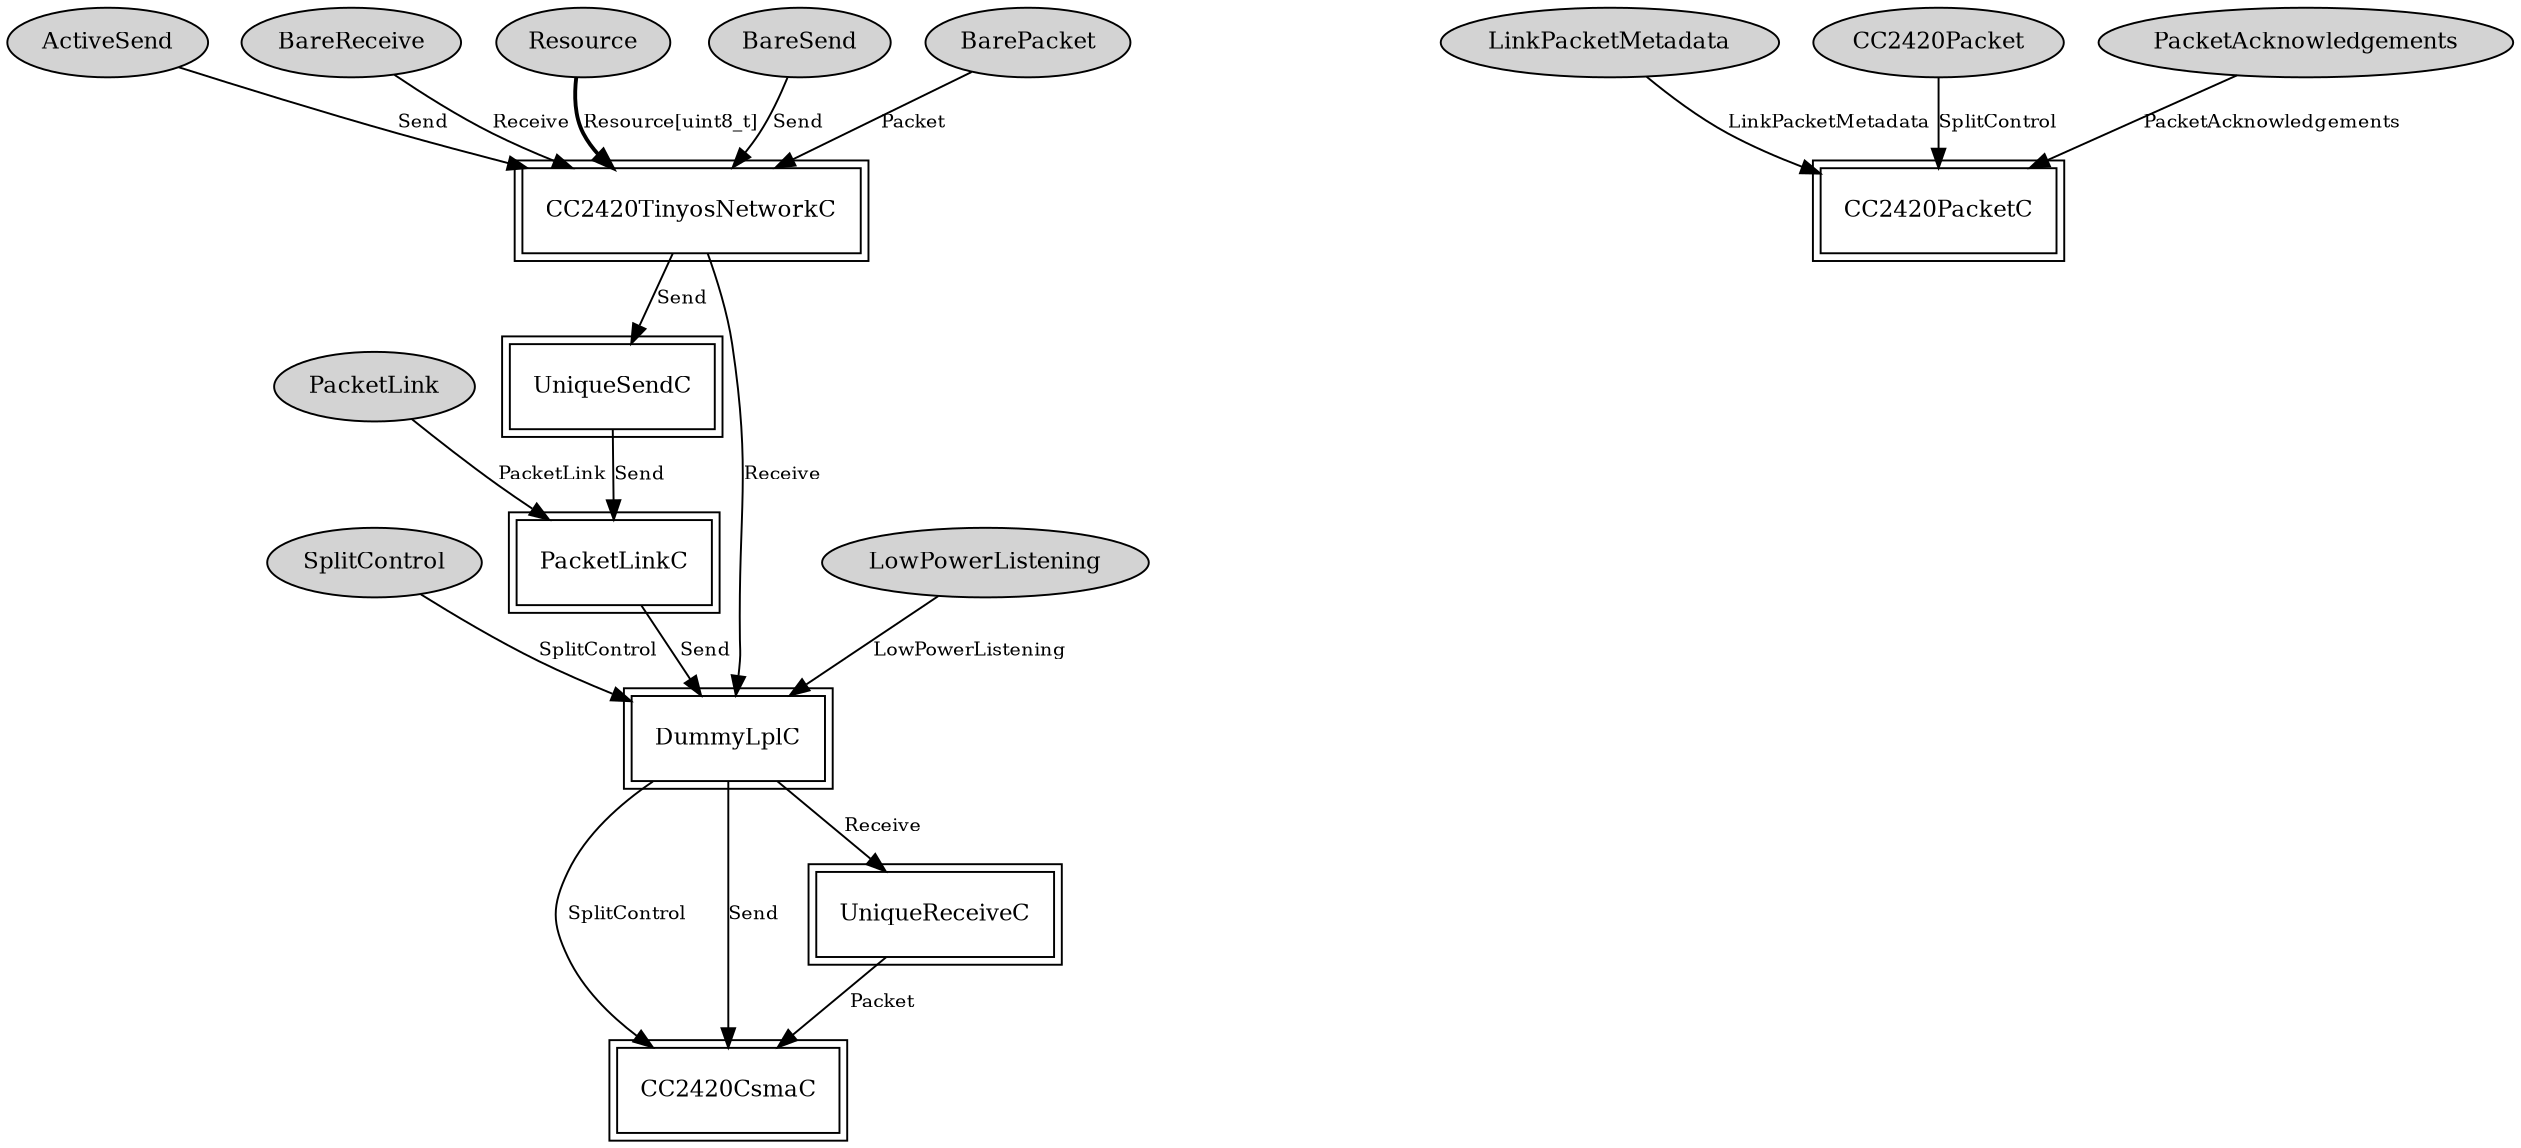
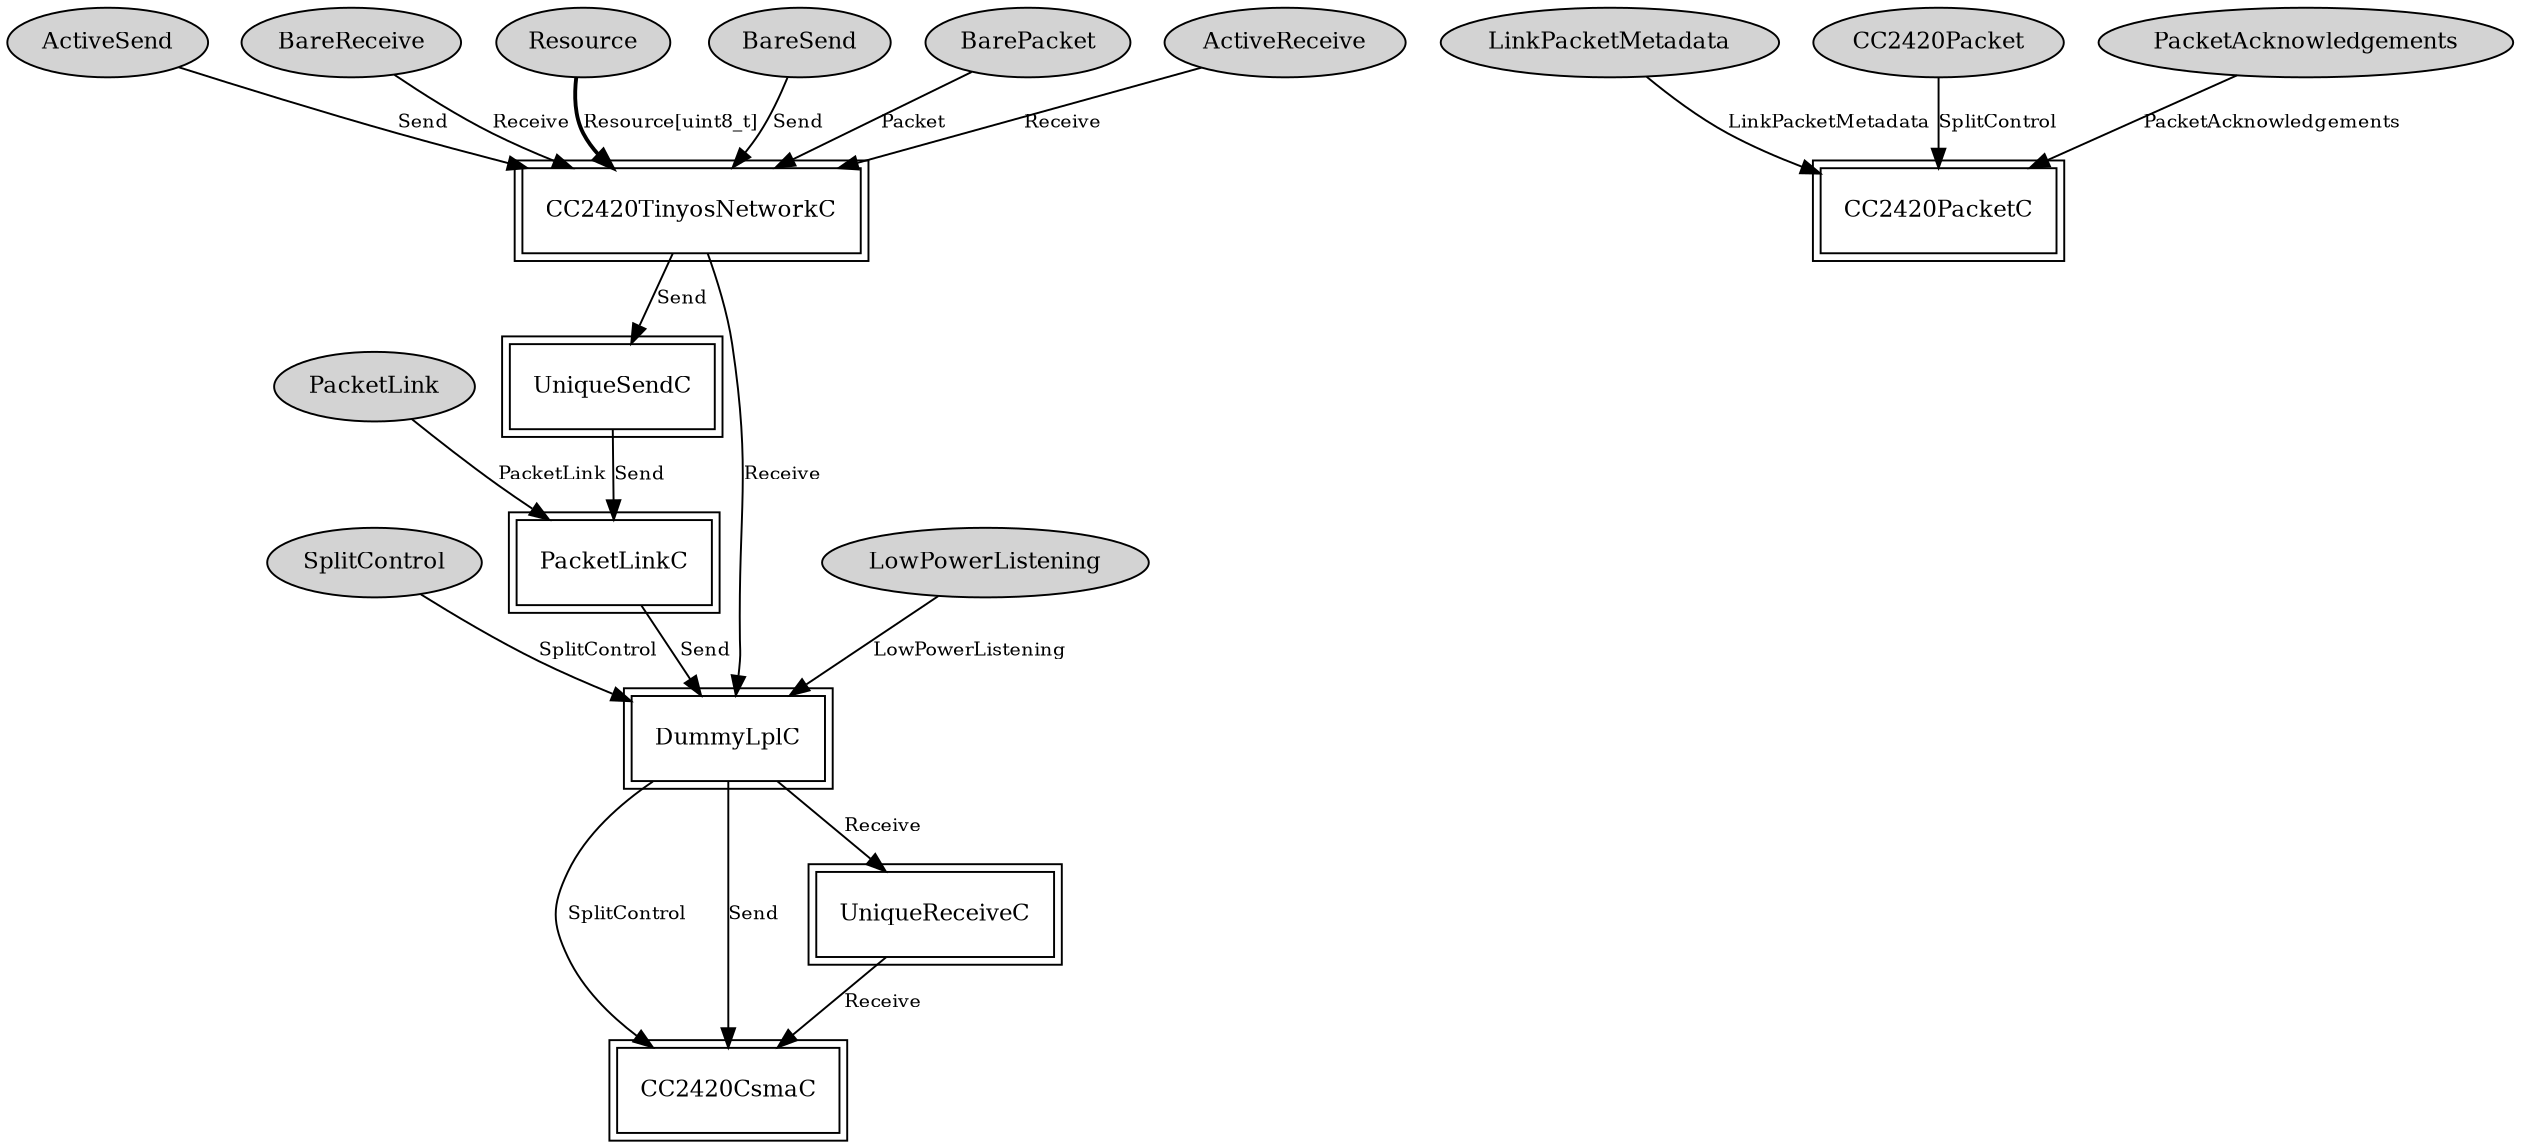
node "ActiveReceive": added
edge "UniqueReceiveC" -> "CC2420CsmaC": label "Packet" -> "Receive"
